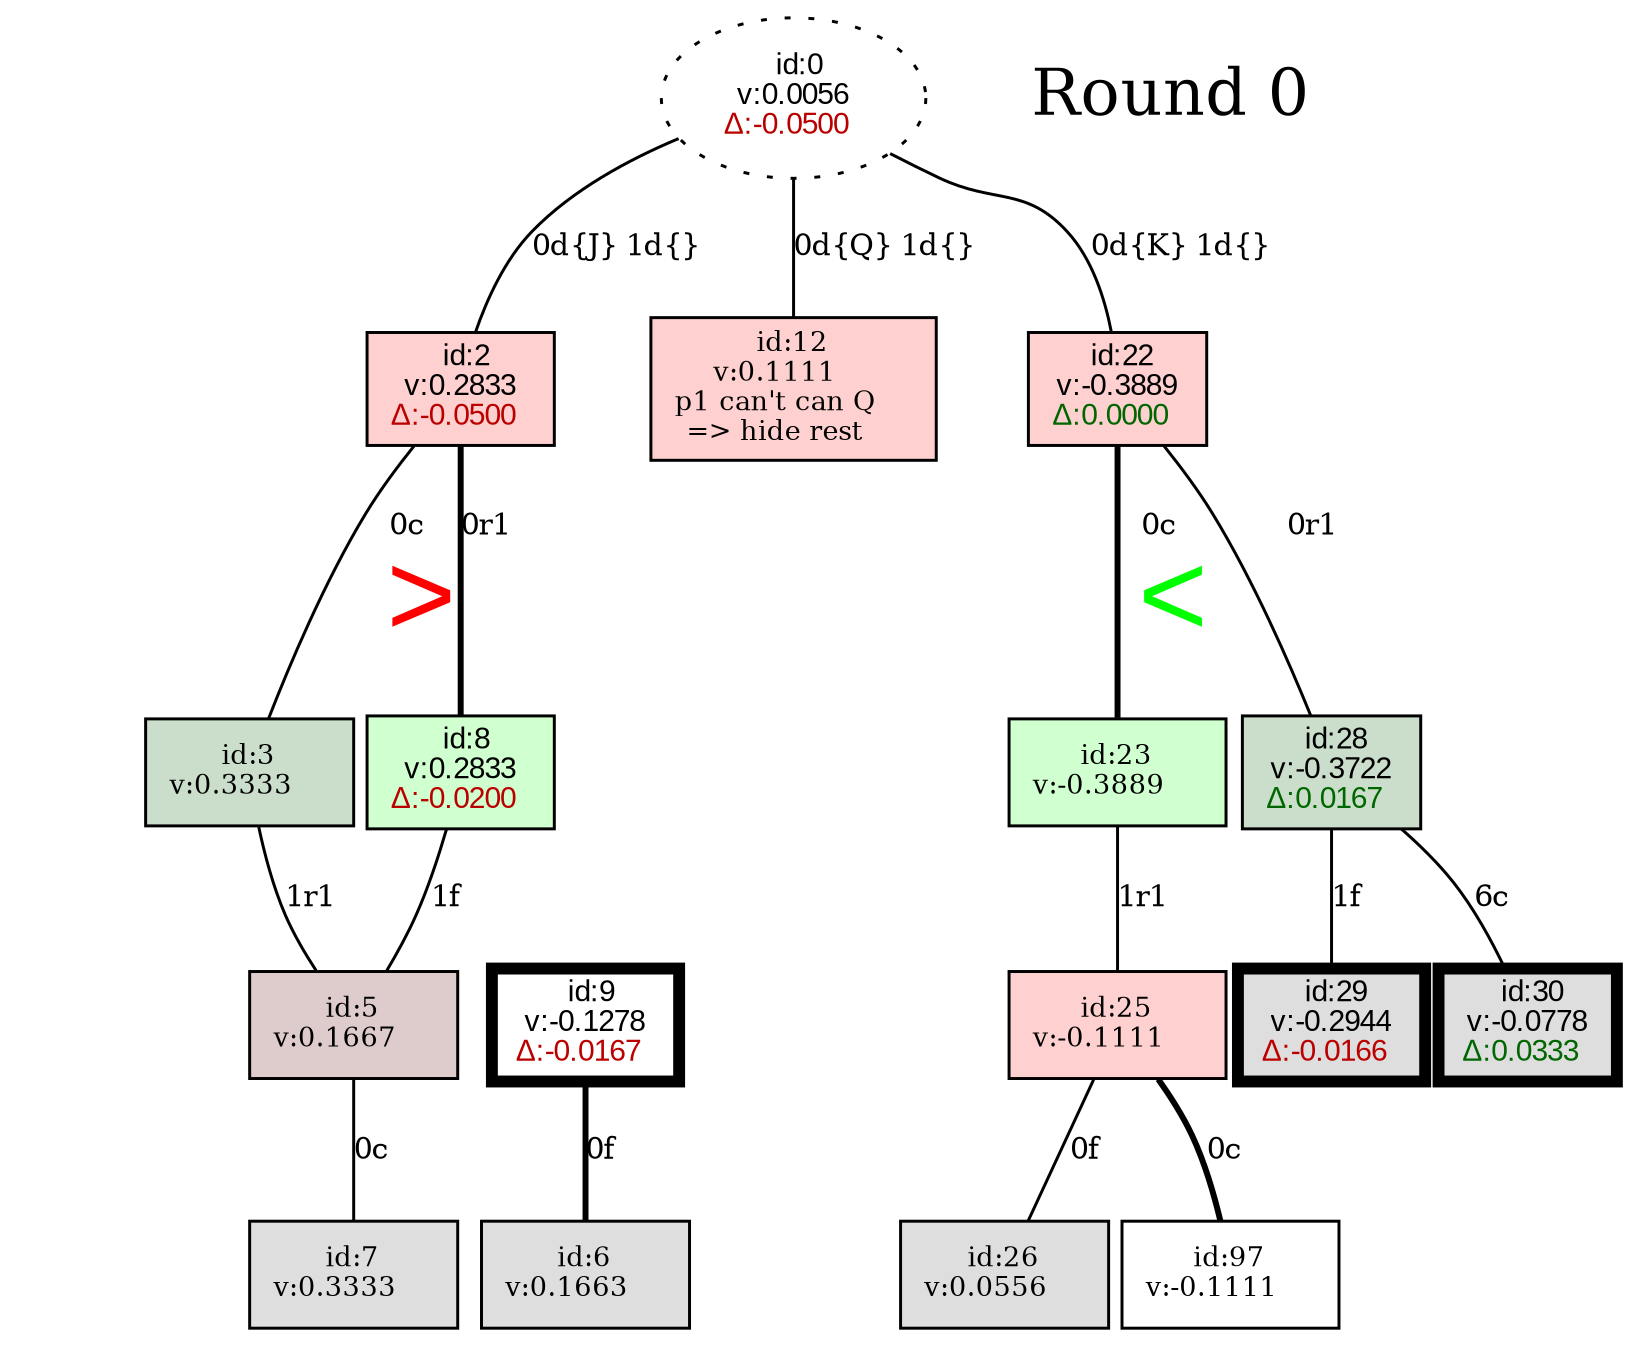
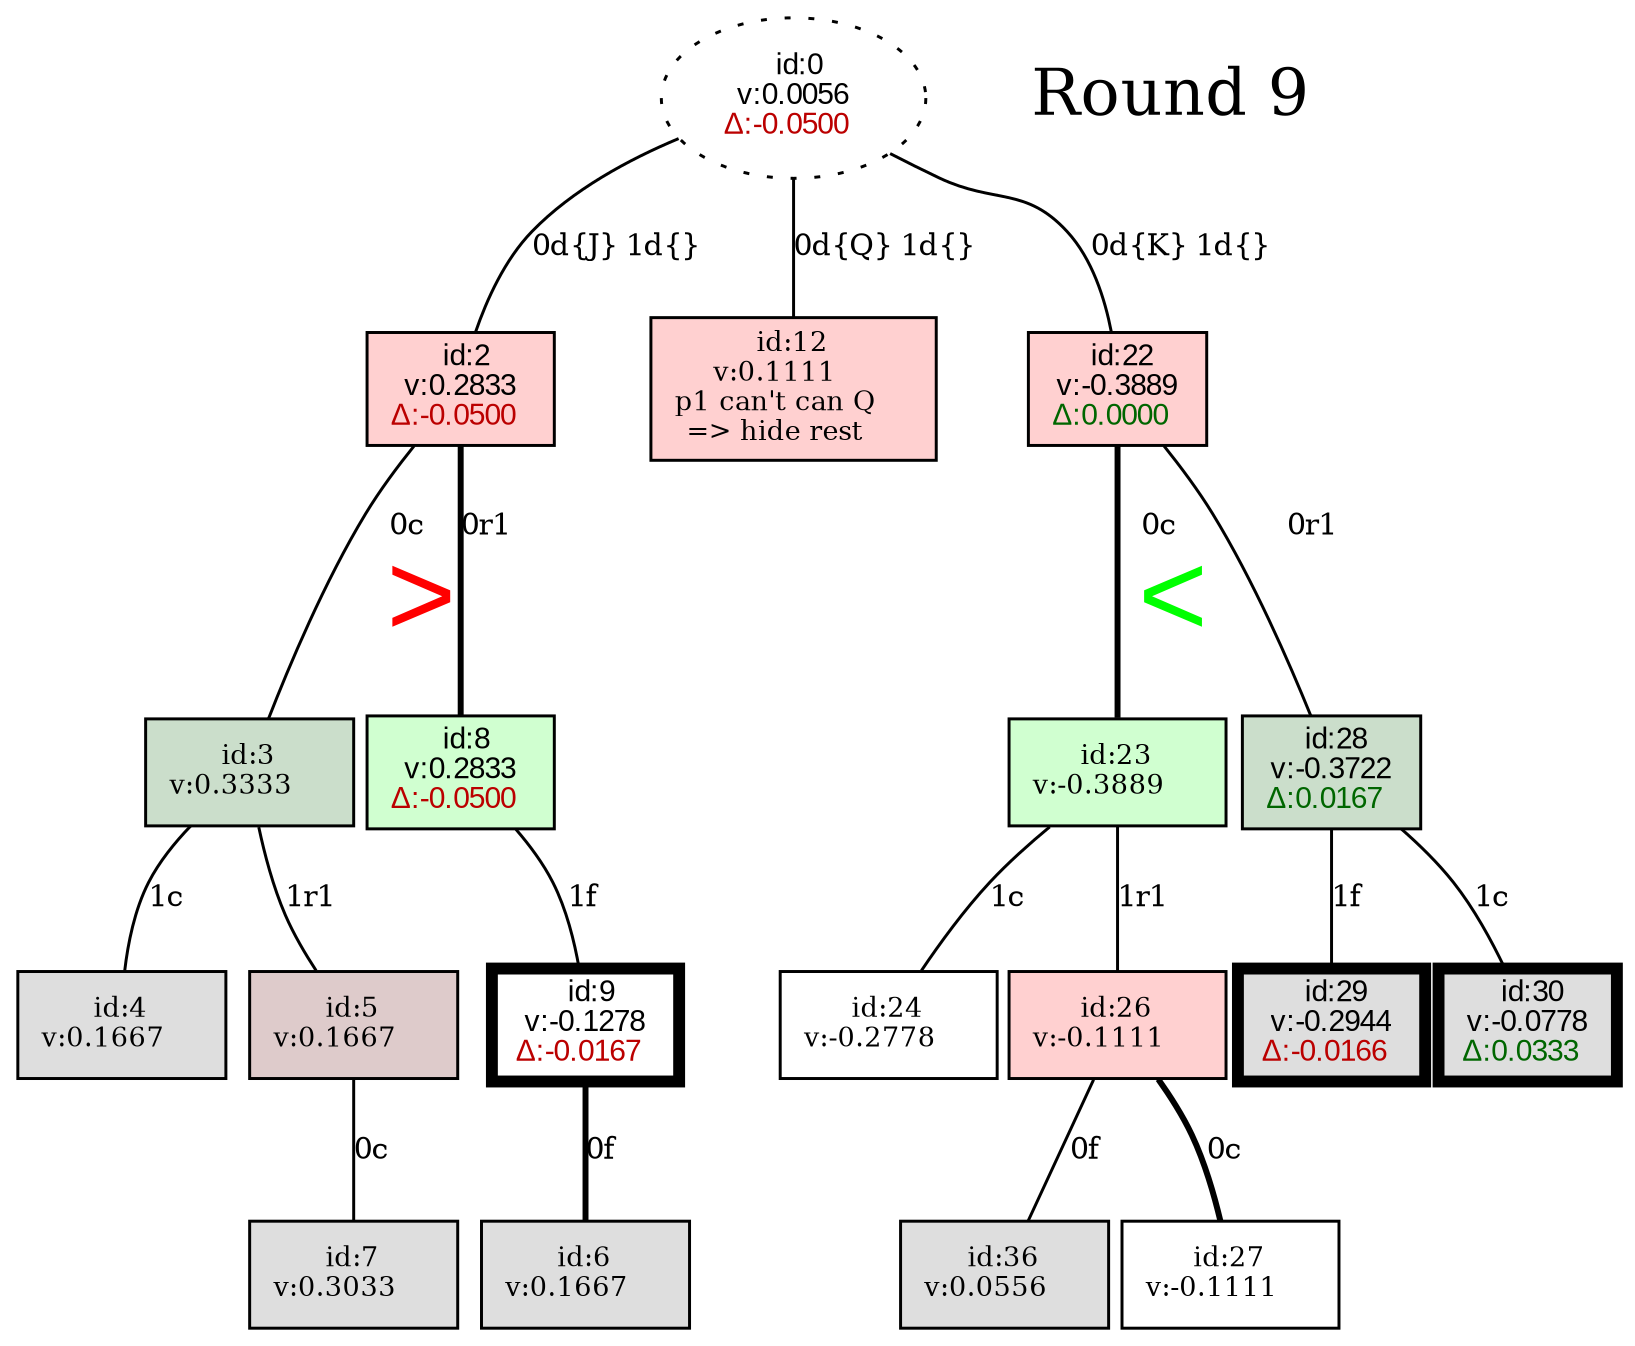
node "Round 0": label "Round 0" -> "Round 9"
node "id:8": text "Δ:-0.0200" -> "Δ:-0.0500"
edge "id:28" -- "id:30": label "6c          " -> "1c          "
edge "id:8" -- "id:5 v:0.1667": now "id:8" -- "id:9"
node "id:4 v:0.1667": added
node "id:24 v:-0.2778": added
node "id:25 v:-0.1111": label "id:25 v:-0.1111" -> "id:26 v:-0.1111"
node "id:7 v:0.3333": label "id:7 v:0.3333" -> "id:7 v:0.3033"
node "id:6 v:0.1663": label "id:6 v:0.1663" -> "id:6 v:0.1667"
node "id:26 v:0.0556": label "id:26 v:0.0556" -> "id:36 v:0.0556"
node "id:97 v:-0.1111": label "id:97 v:-0.1111" -> "id:27 v:-0.1111"
